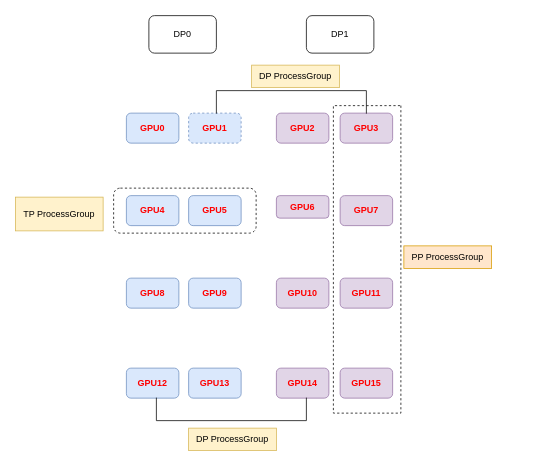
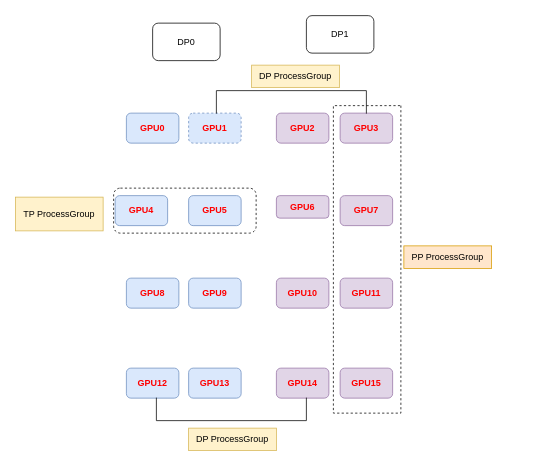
node "DP0": moved (183, 34) -> (186, 42)
node "GPU4": moved (153, 210) -> (141, 210)
